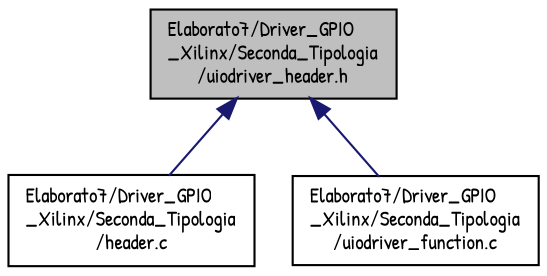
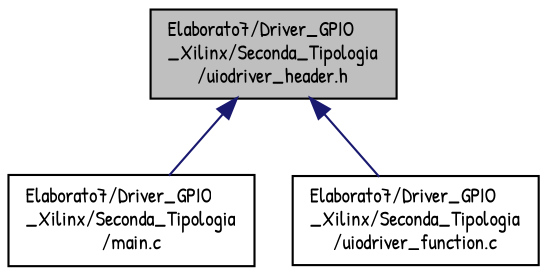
node "Elaborato7/Driver_GPIO _Xilinx/Seconda_Tipologia /header.c": label "Elaborato7/Driver_GPIO _Xilinx/Seconda_Tipologia /header.c" -> "Elaborato7/Driver_GPIO _Xilinx/Seconda_Tipologia /main.c"
